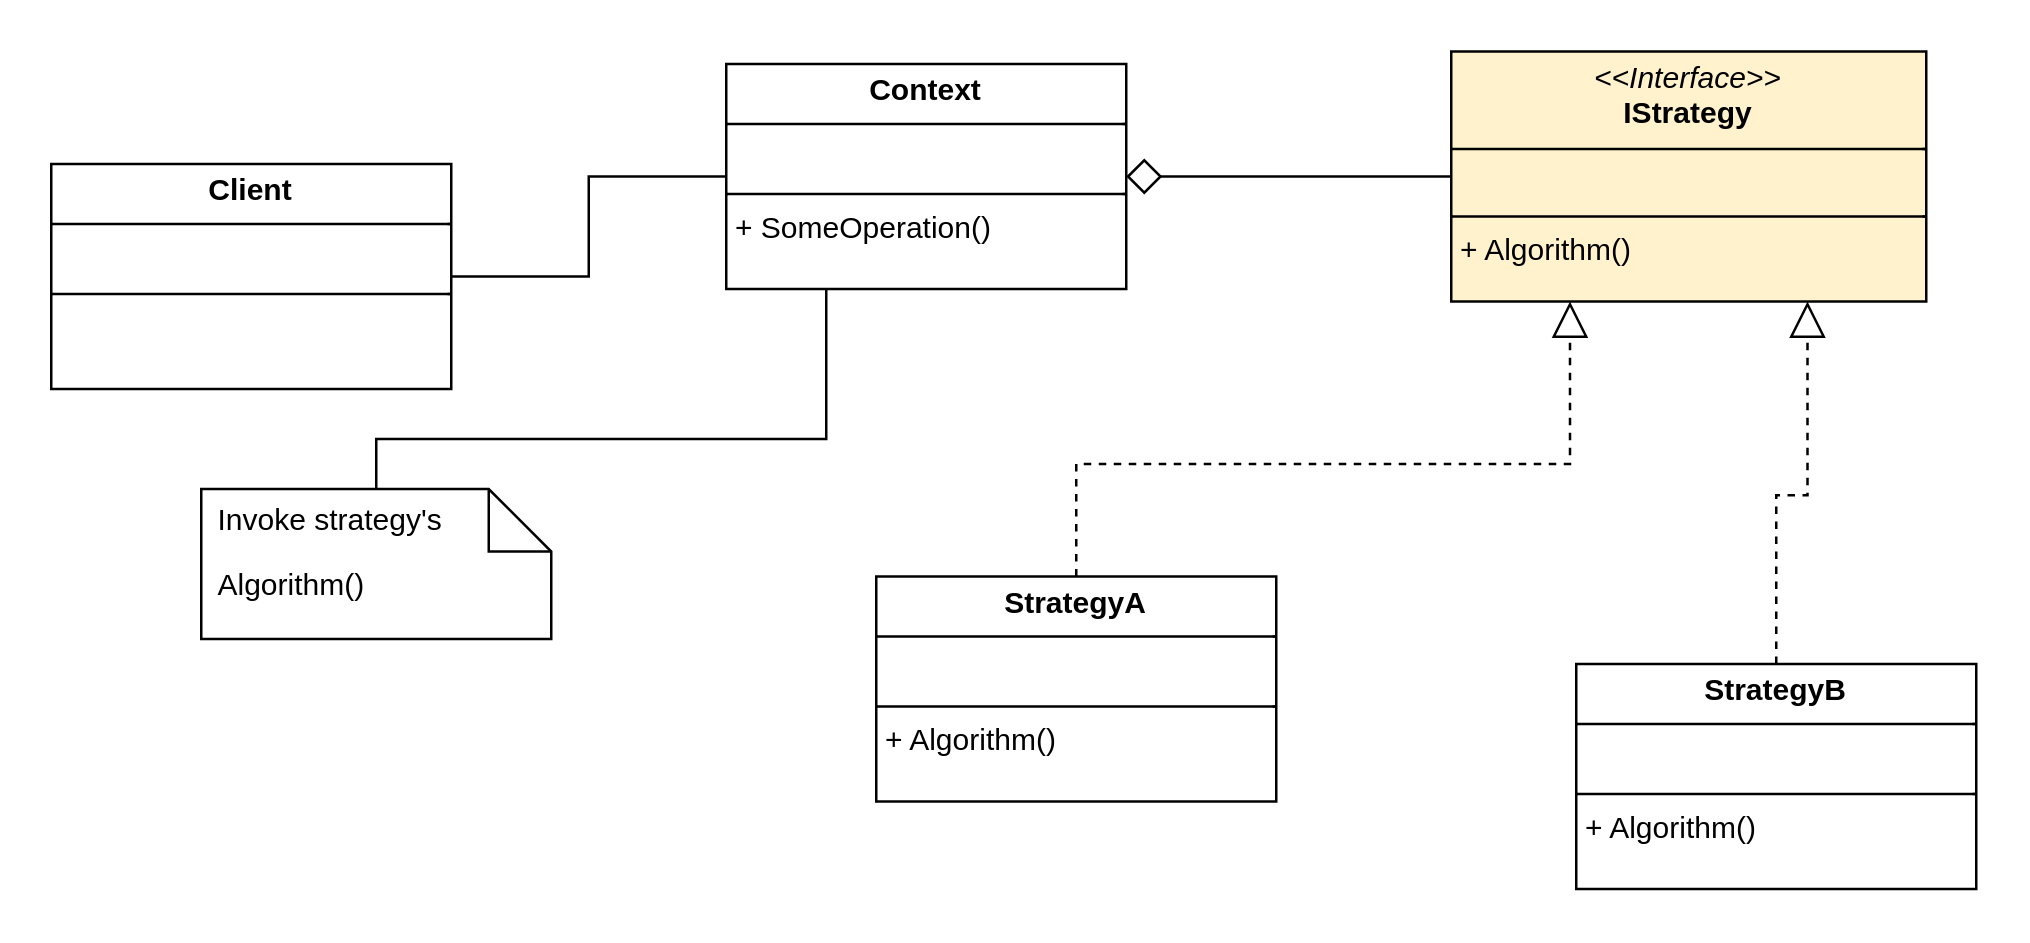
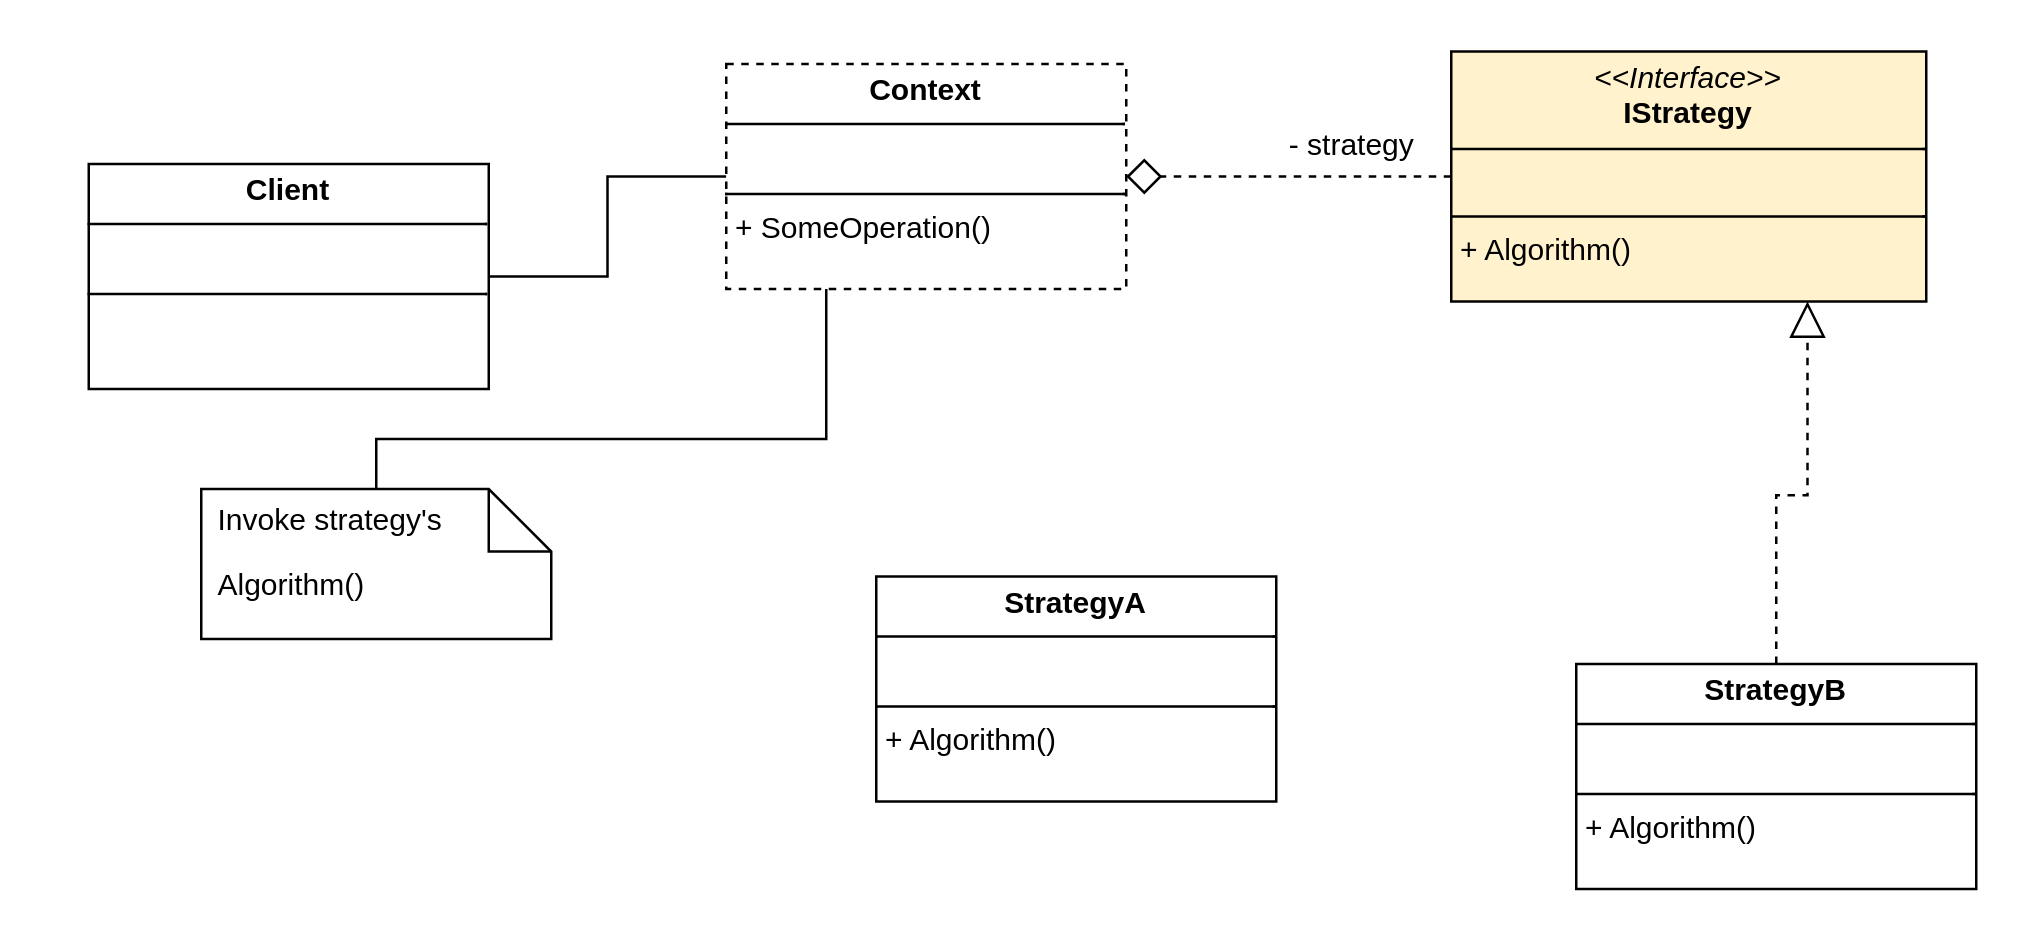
node "- strategy": added
node "Context + SomeOperation()": style solid -> dashed
edge "<<Interface>> IStrategy + Algorithm()" -> "Context + SomeOperation()": style solid -> dashed
node "Client": moved (251, 276) -> (289, 276)
edge "StrategyA + Algorithm()" -> "<<Interface>> IStrategy + Algorithm()": removed
